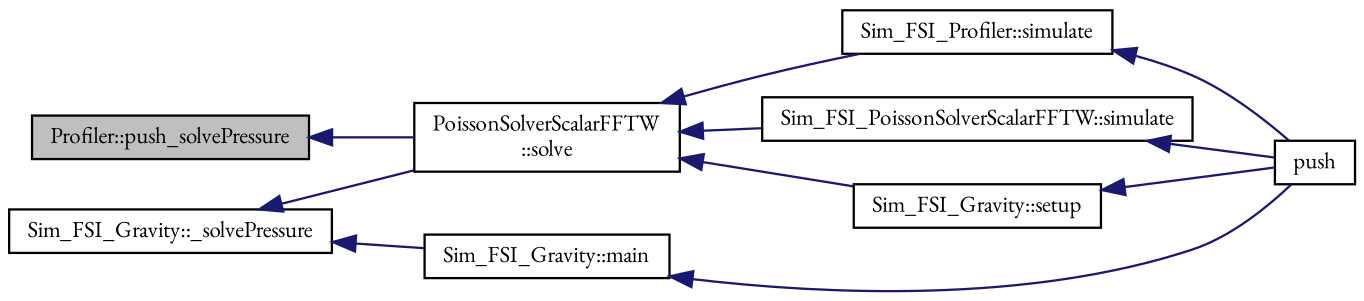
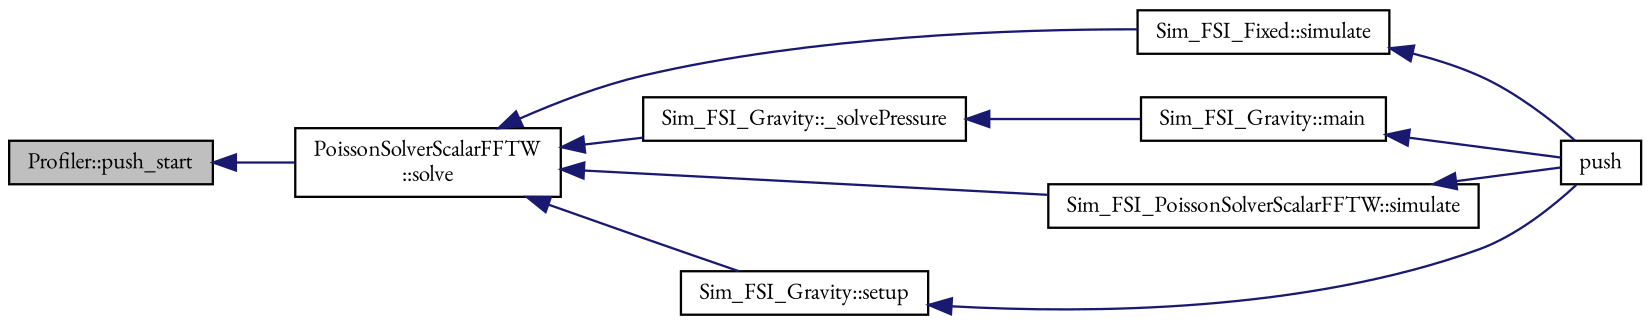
node "Sim_FSI_Profiler::simulate": label "Sim_FSI_Profiler::simulate" -> "Sim_FSI_Fixed::simulate"
node "Profiler::push_solvePressure": label "Profiler::push_solvePressure" -> "Profiler::push_start"
edge "PoissonSolverScalarFFTW ::solve" -> "Sim_FSI_Gravity::_solvePressure": reversed
